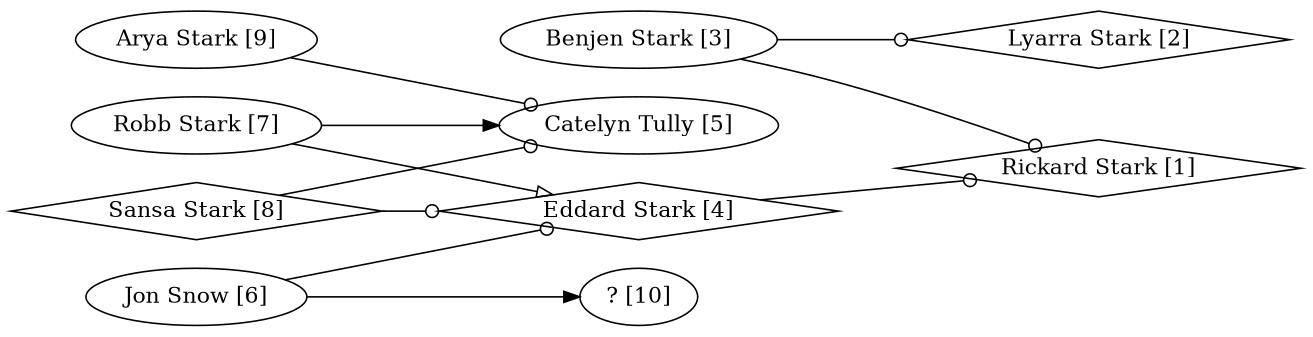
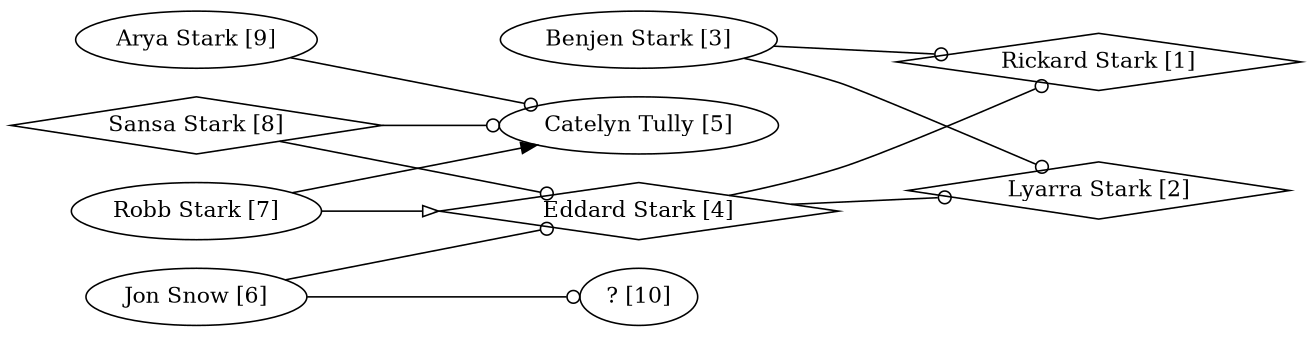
edge "Eddard Stark [4]" -> "Lyarra Stark [2]": added
edge "Jon Snow [6]" -> "? [10]": arrowhead normal -> odot
